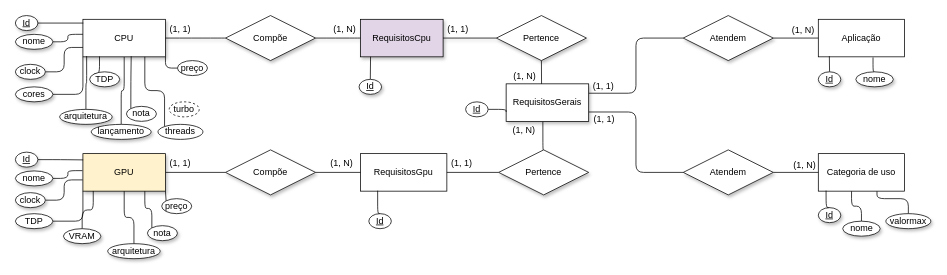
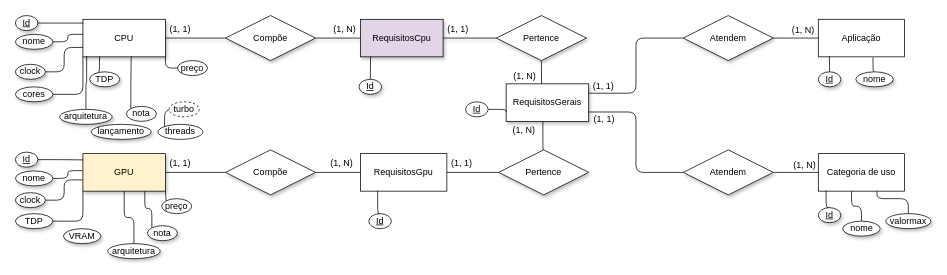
edge "CPU" -- "lançamento": removed
edge "CPU" -- "threads": now "turbo" -- "threads"
edge "GPU" -- "VRAM": removed
